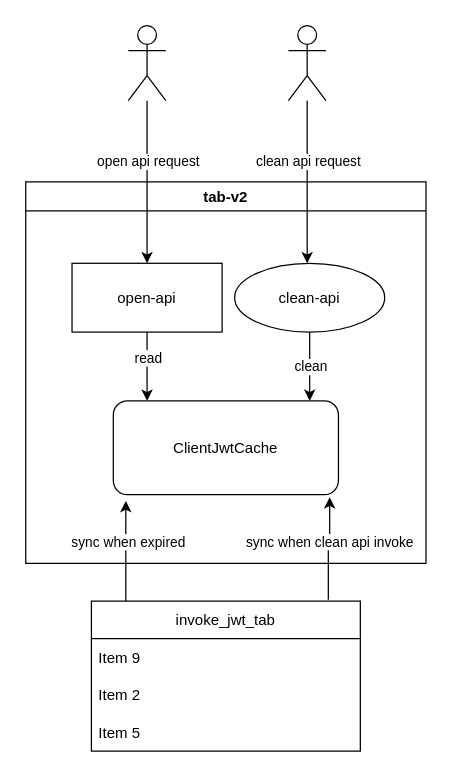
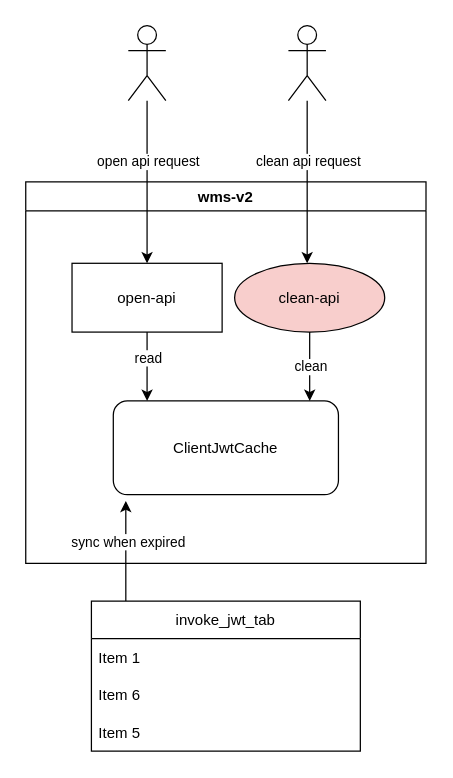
node "tab-v2": label "tab-v2" -> "wms-v2"
node "clean-api": fillcolor #ffffff -> #f8cecc
edge "invoke_jwt_tab" -> "ClientJwtCache": removed, label "sync when clean api invoke"
node "Item 9": label "Item 9" -> "Item 1"
node "Item 2": label "Item 2" -> "Item 6"
